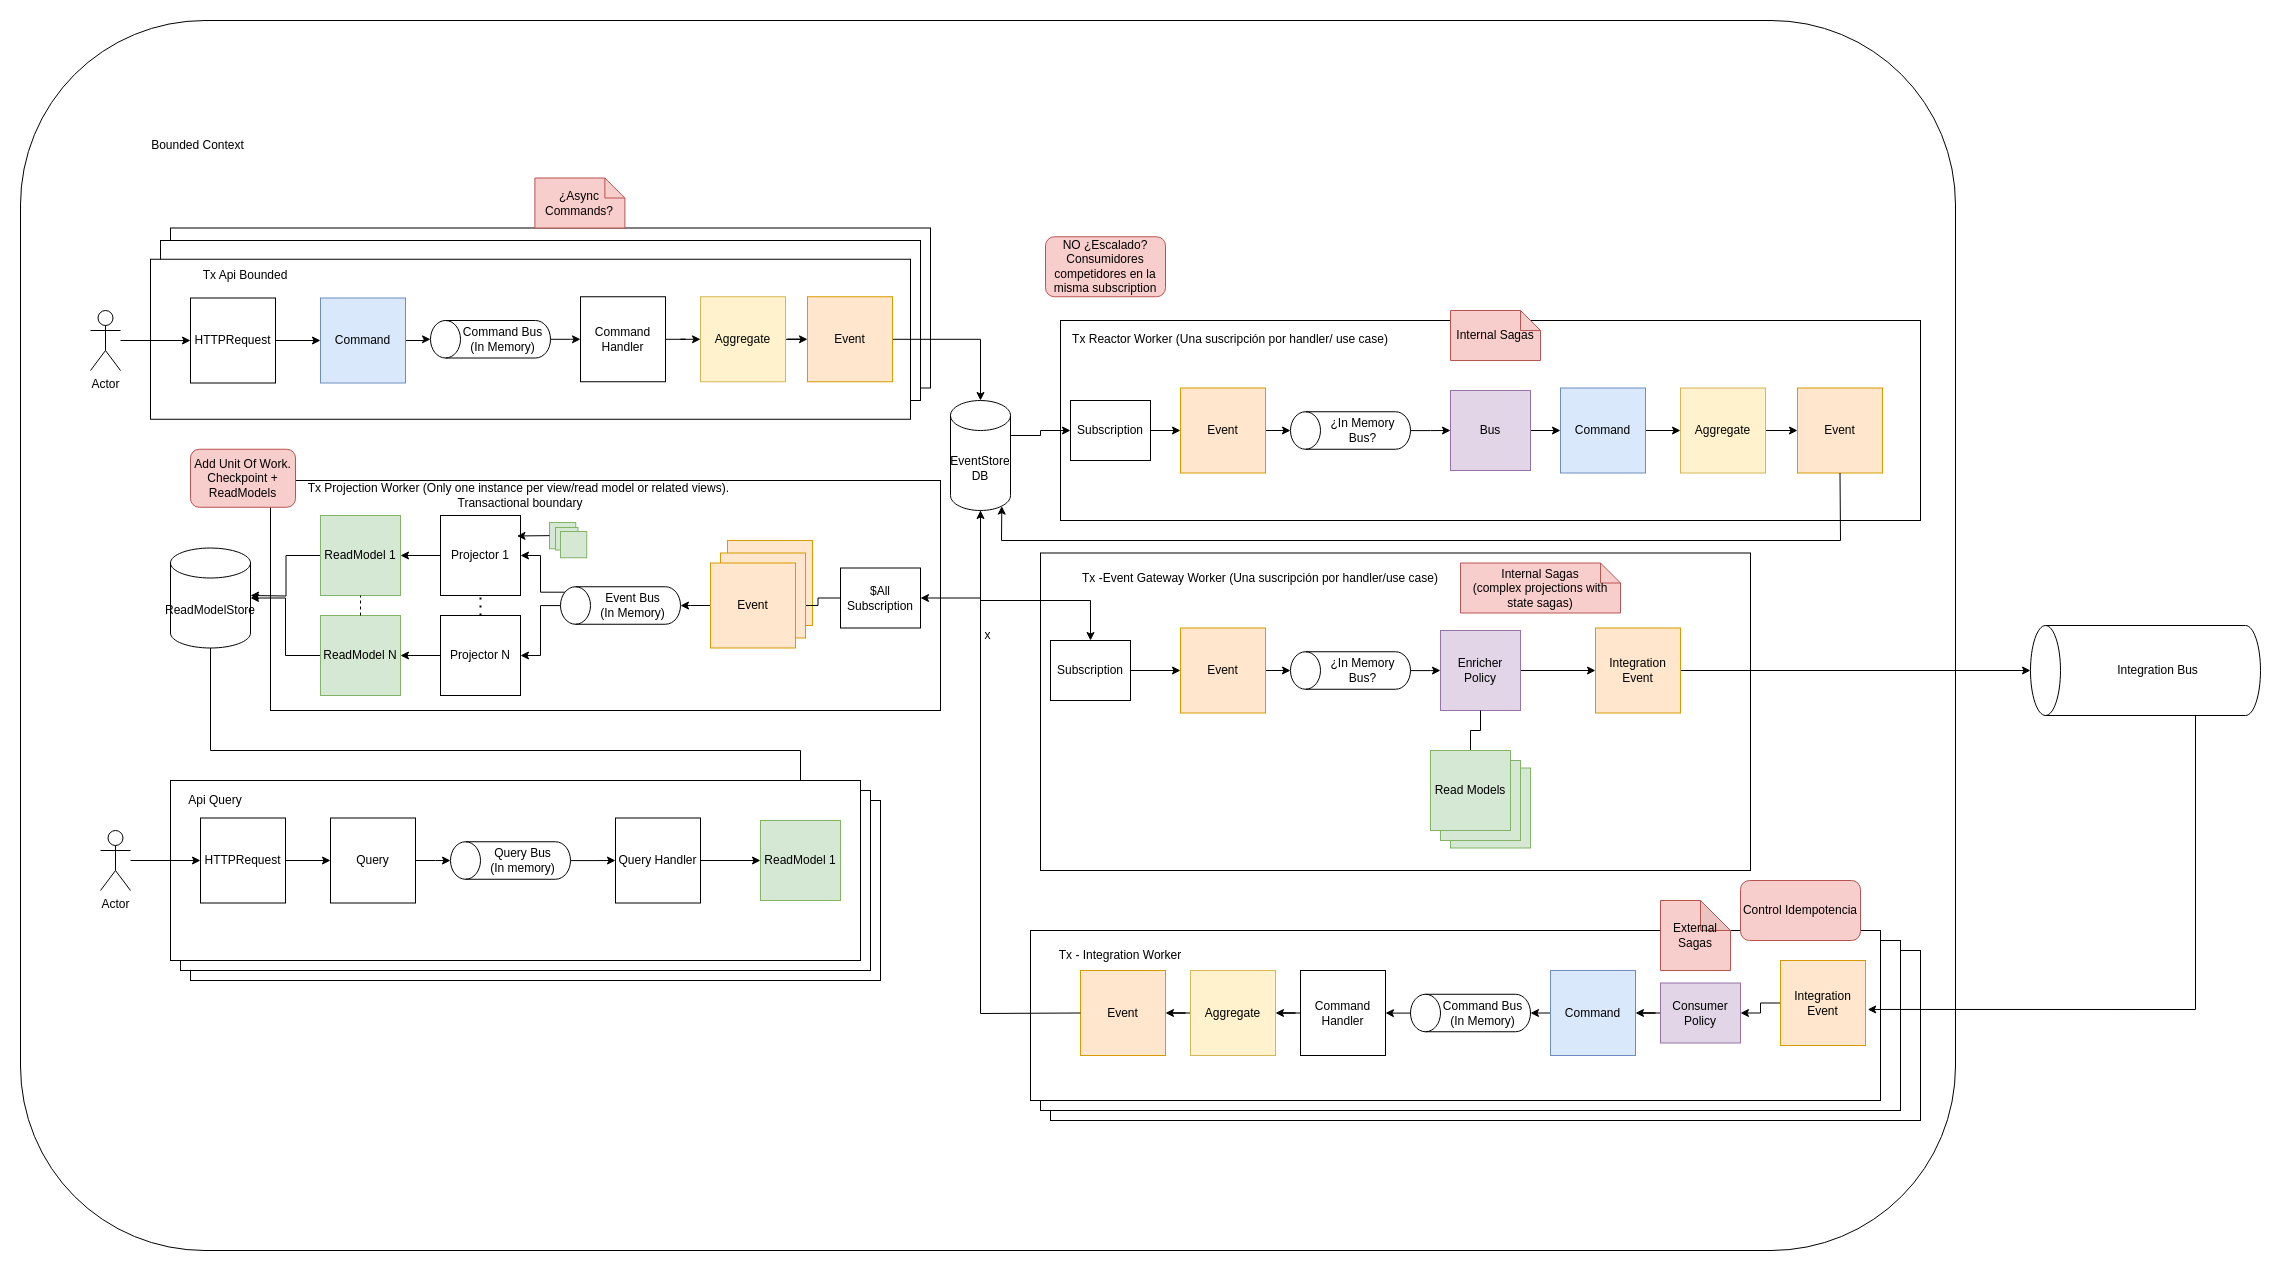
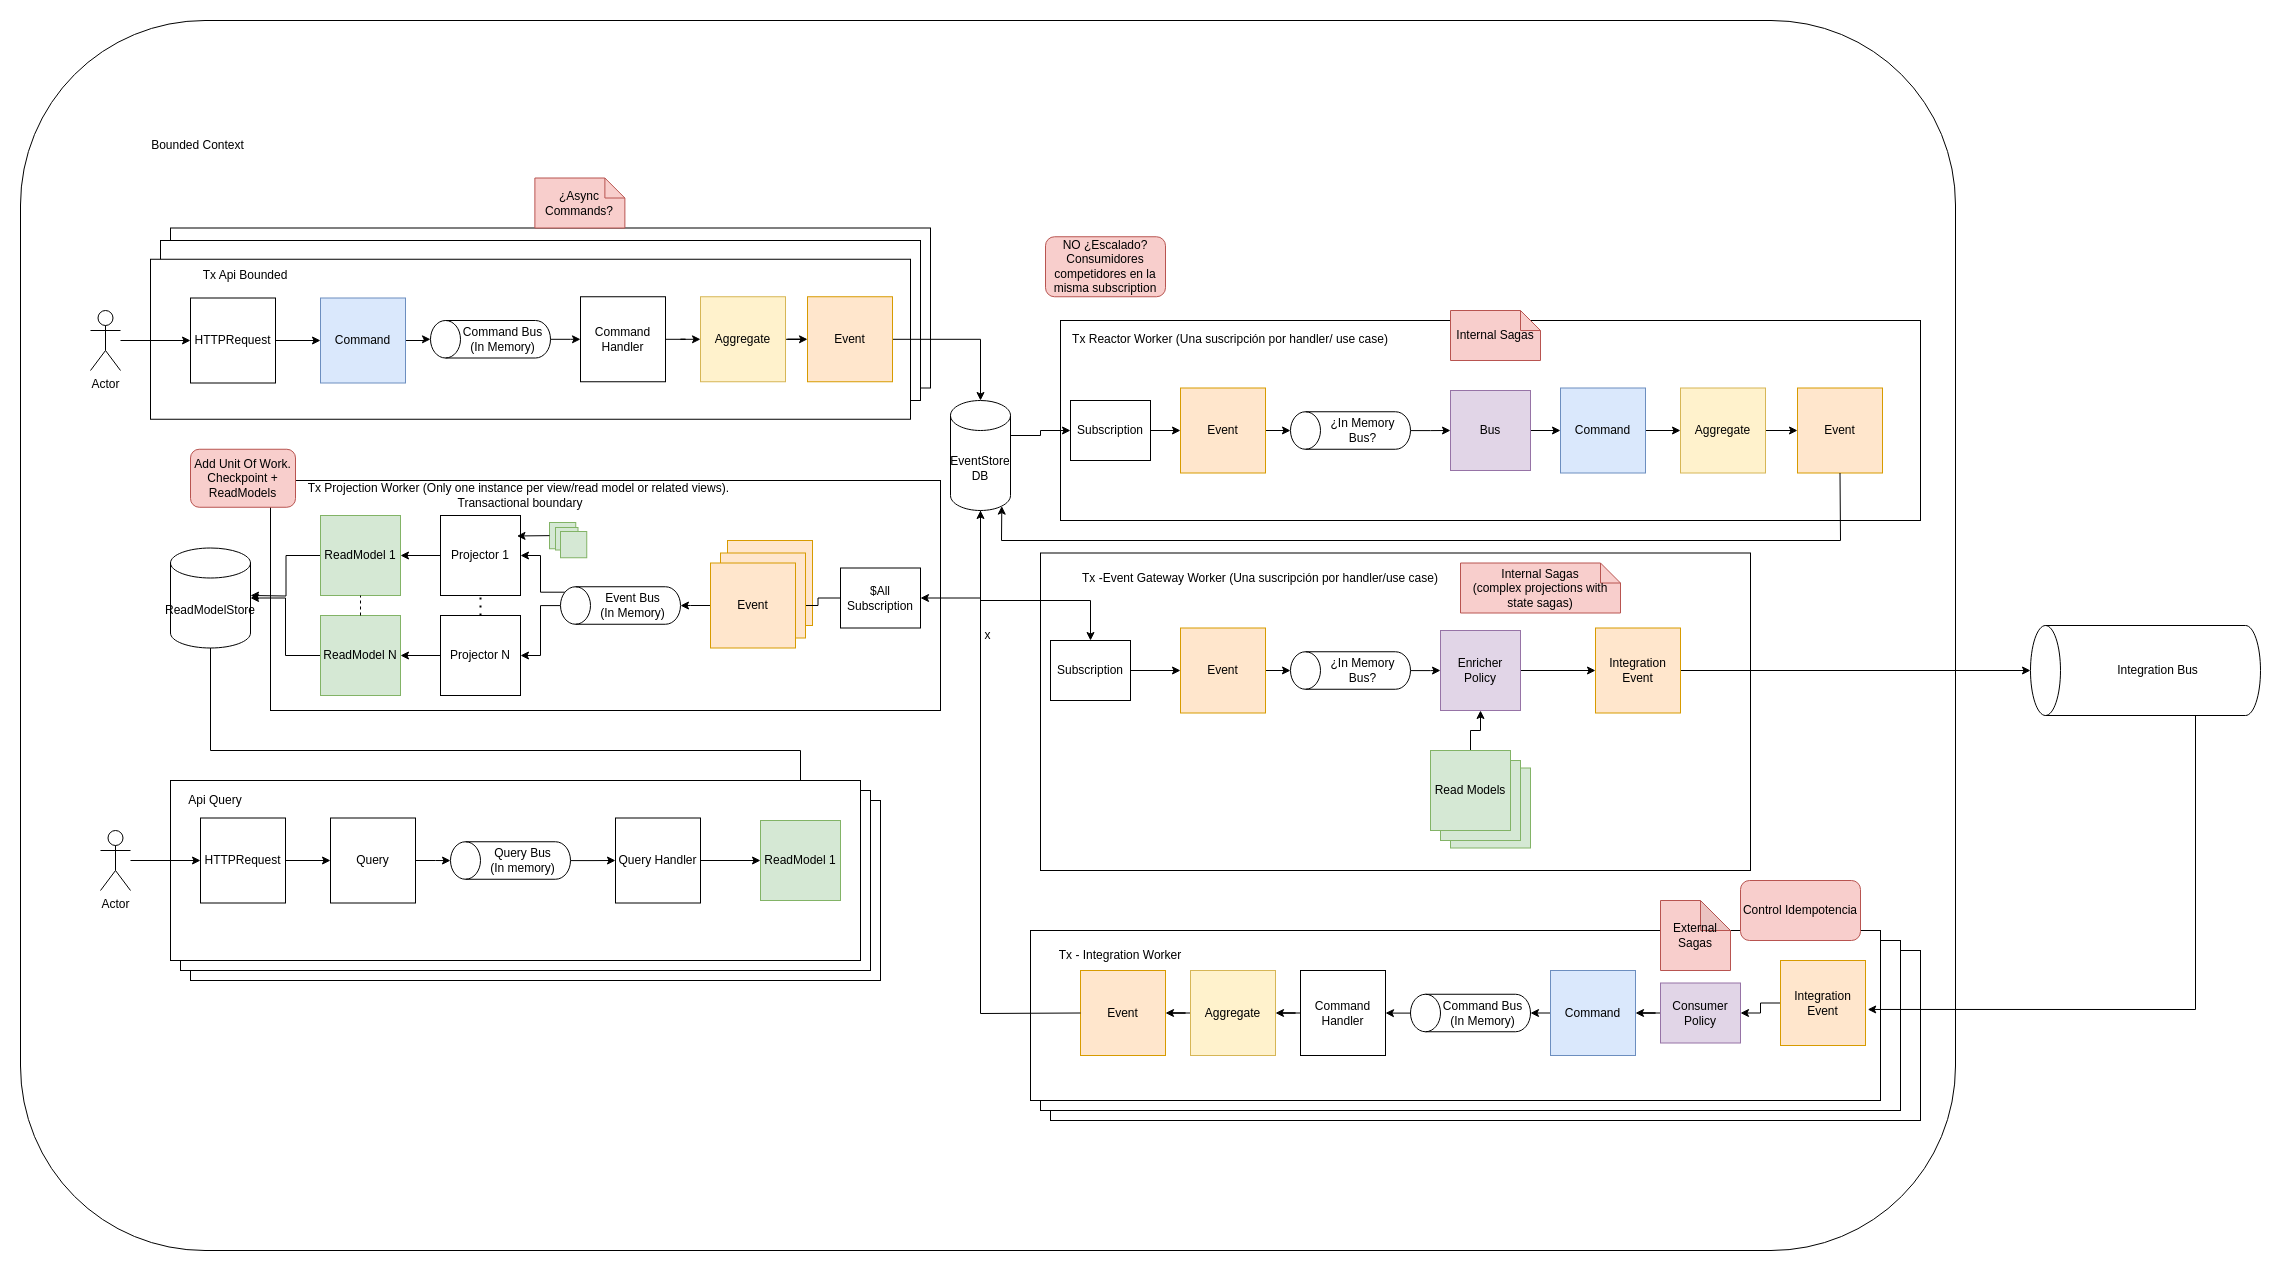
edge "Enricher Policy" -- "Read Models": arrowhead none -> classic
